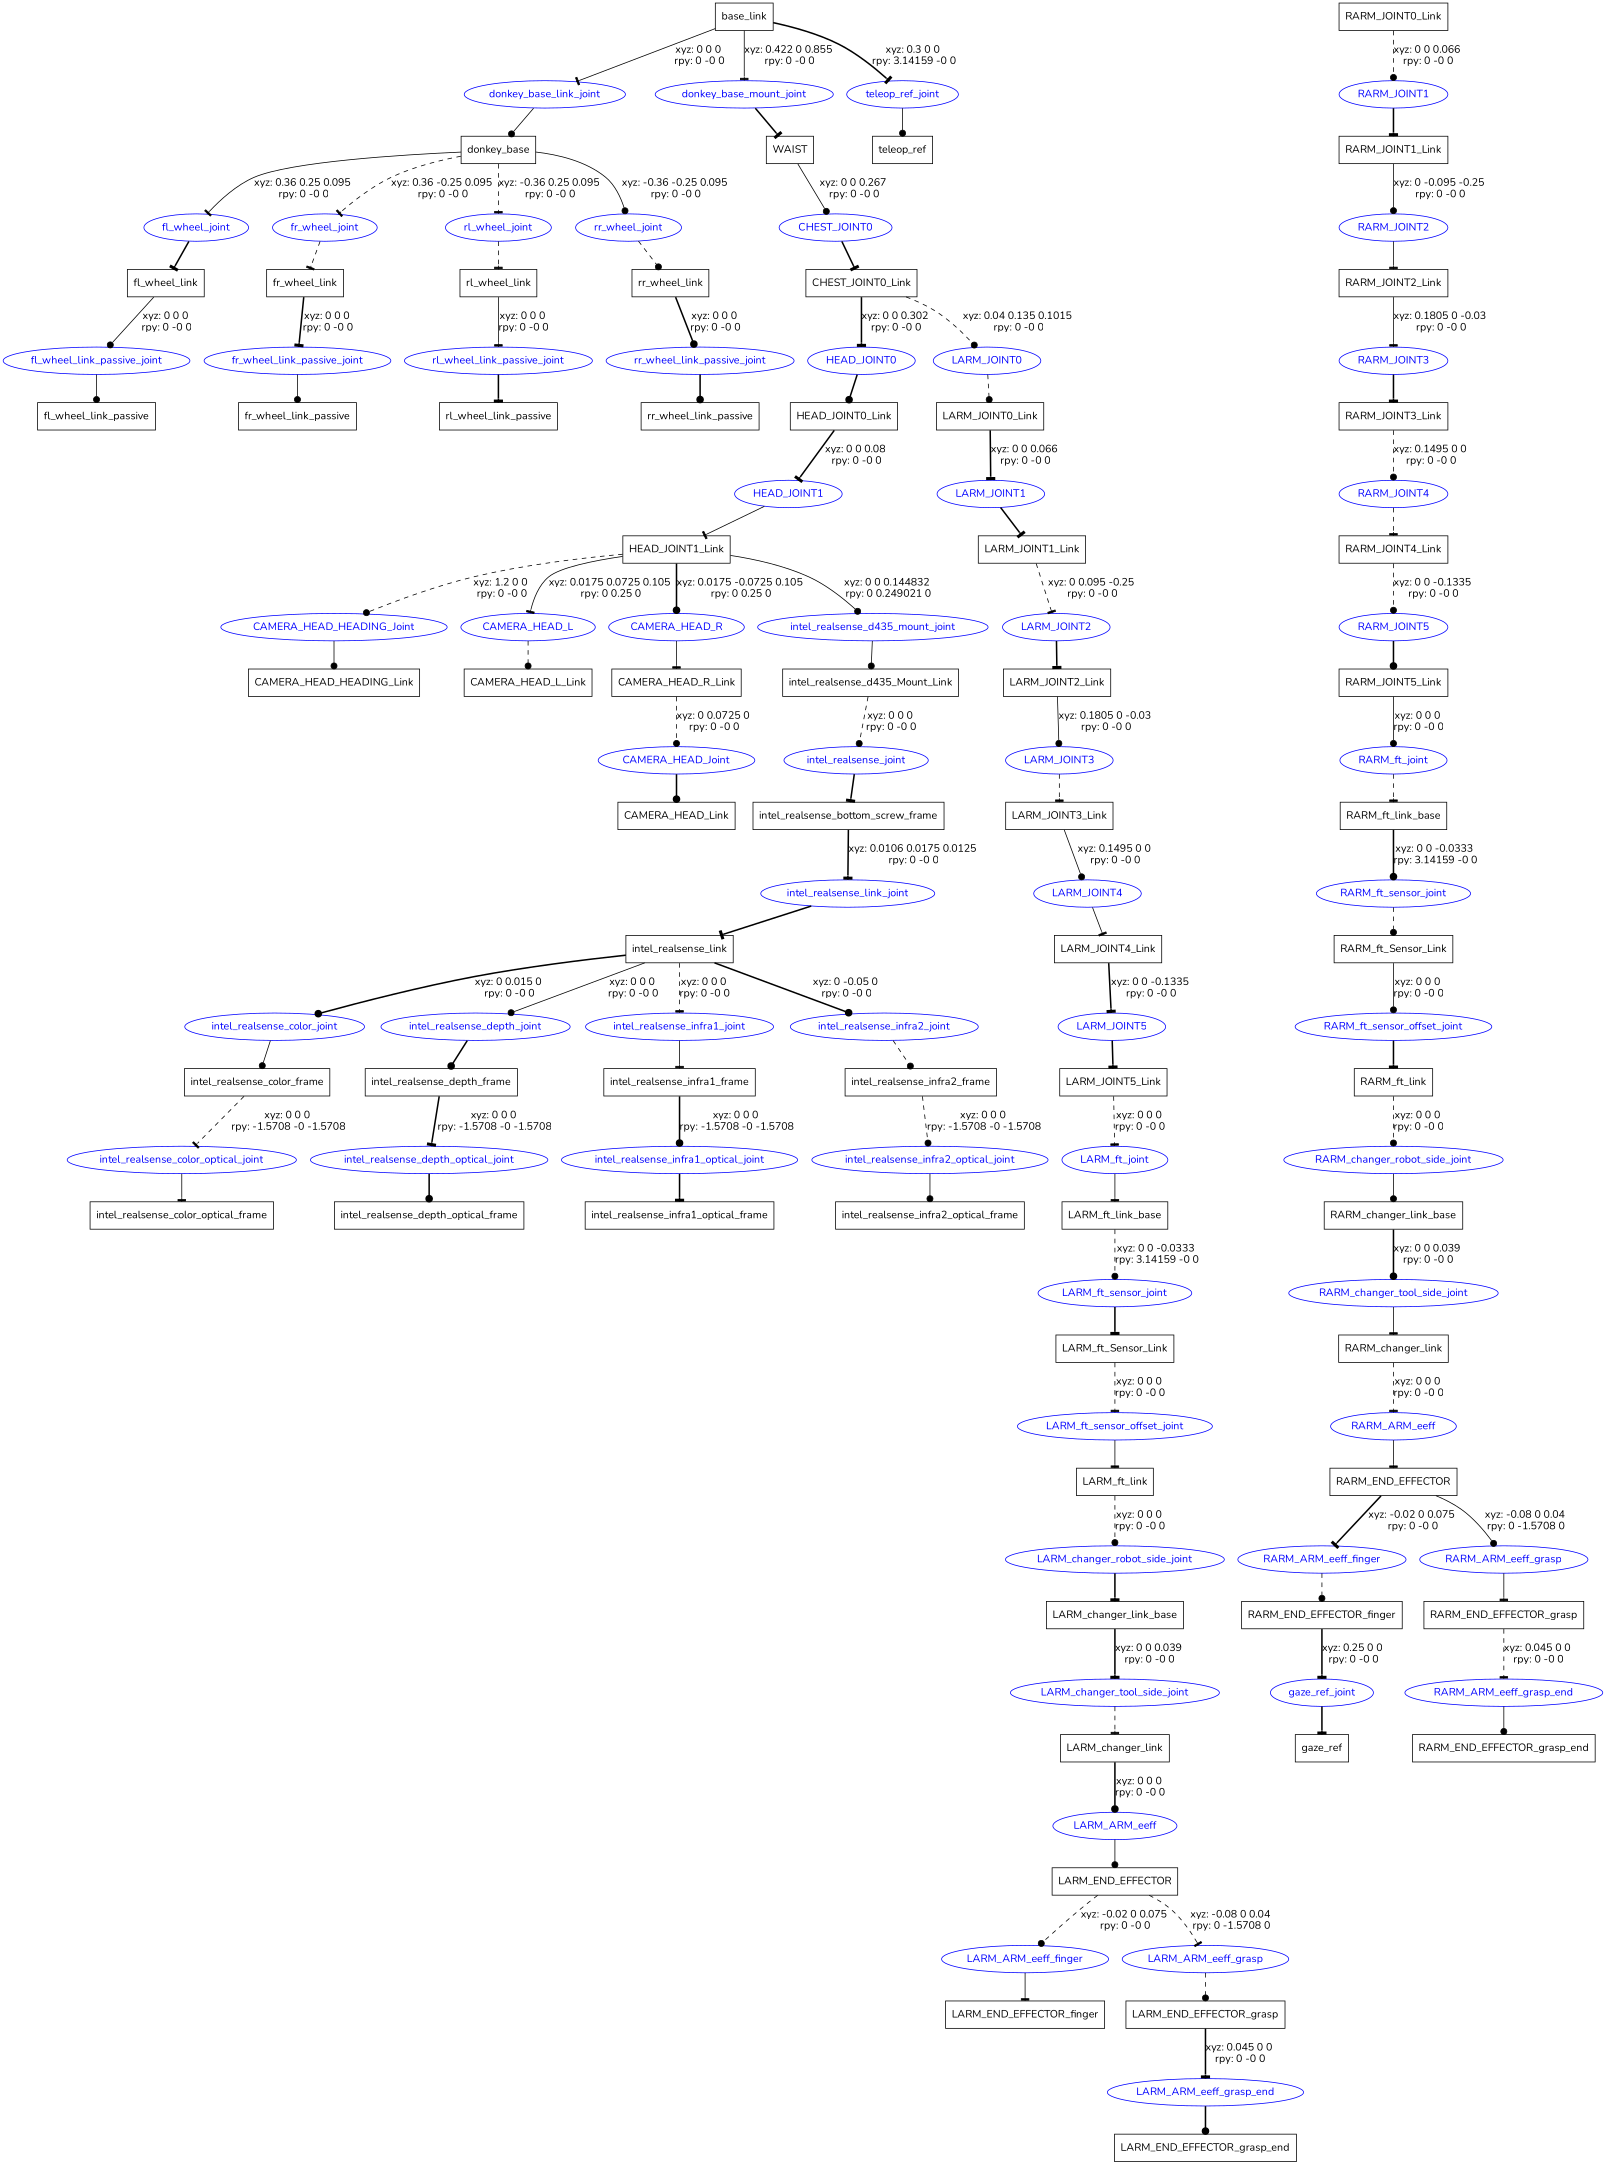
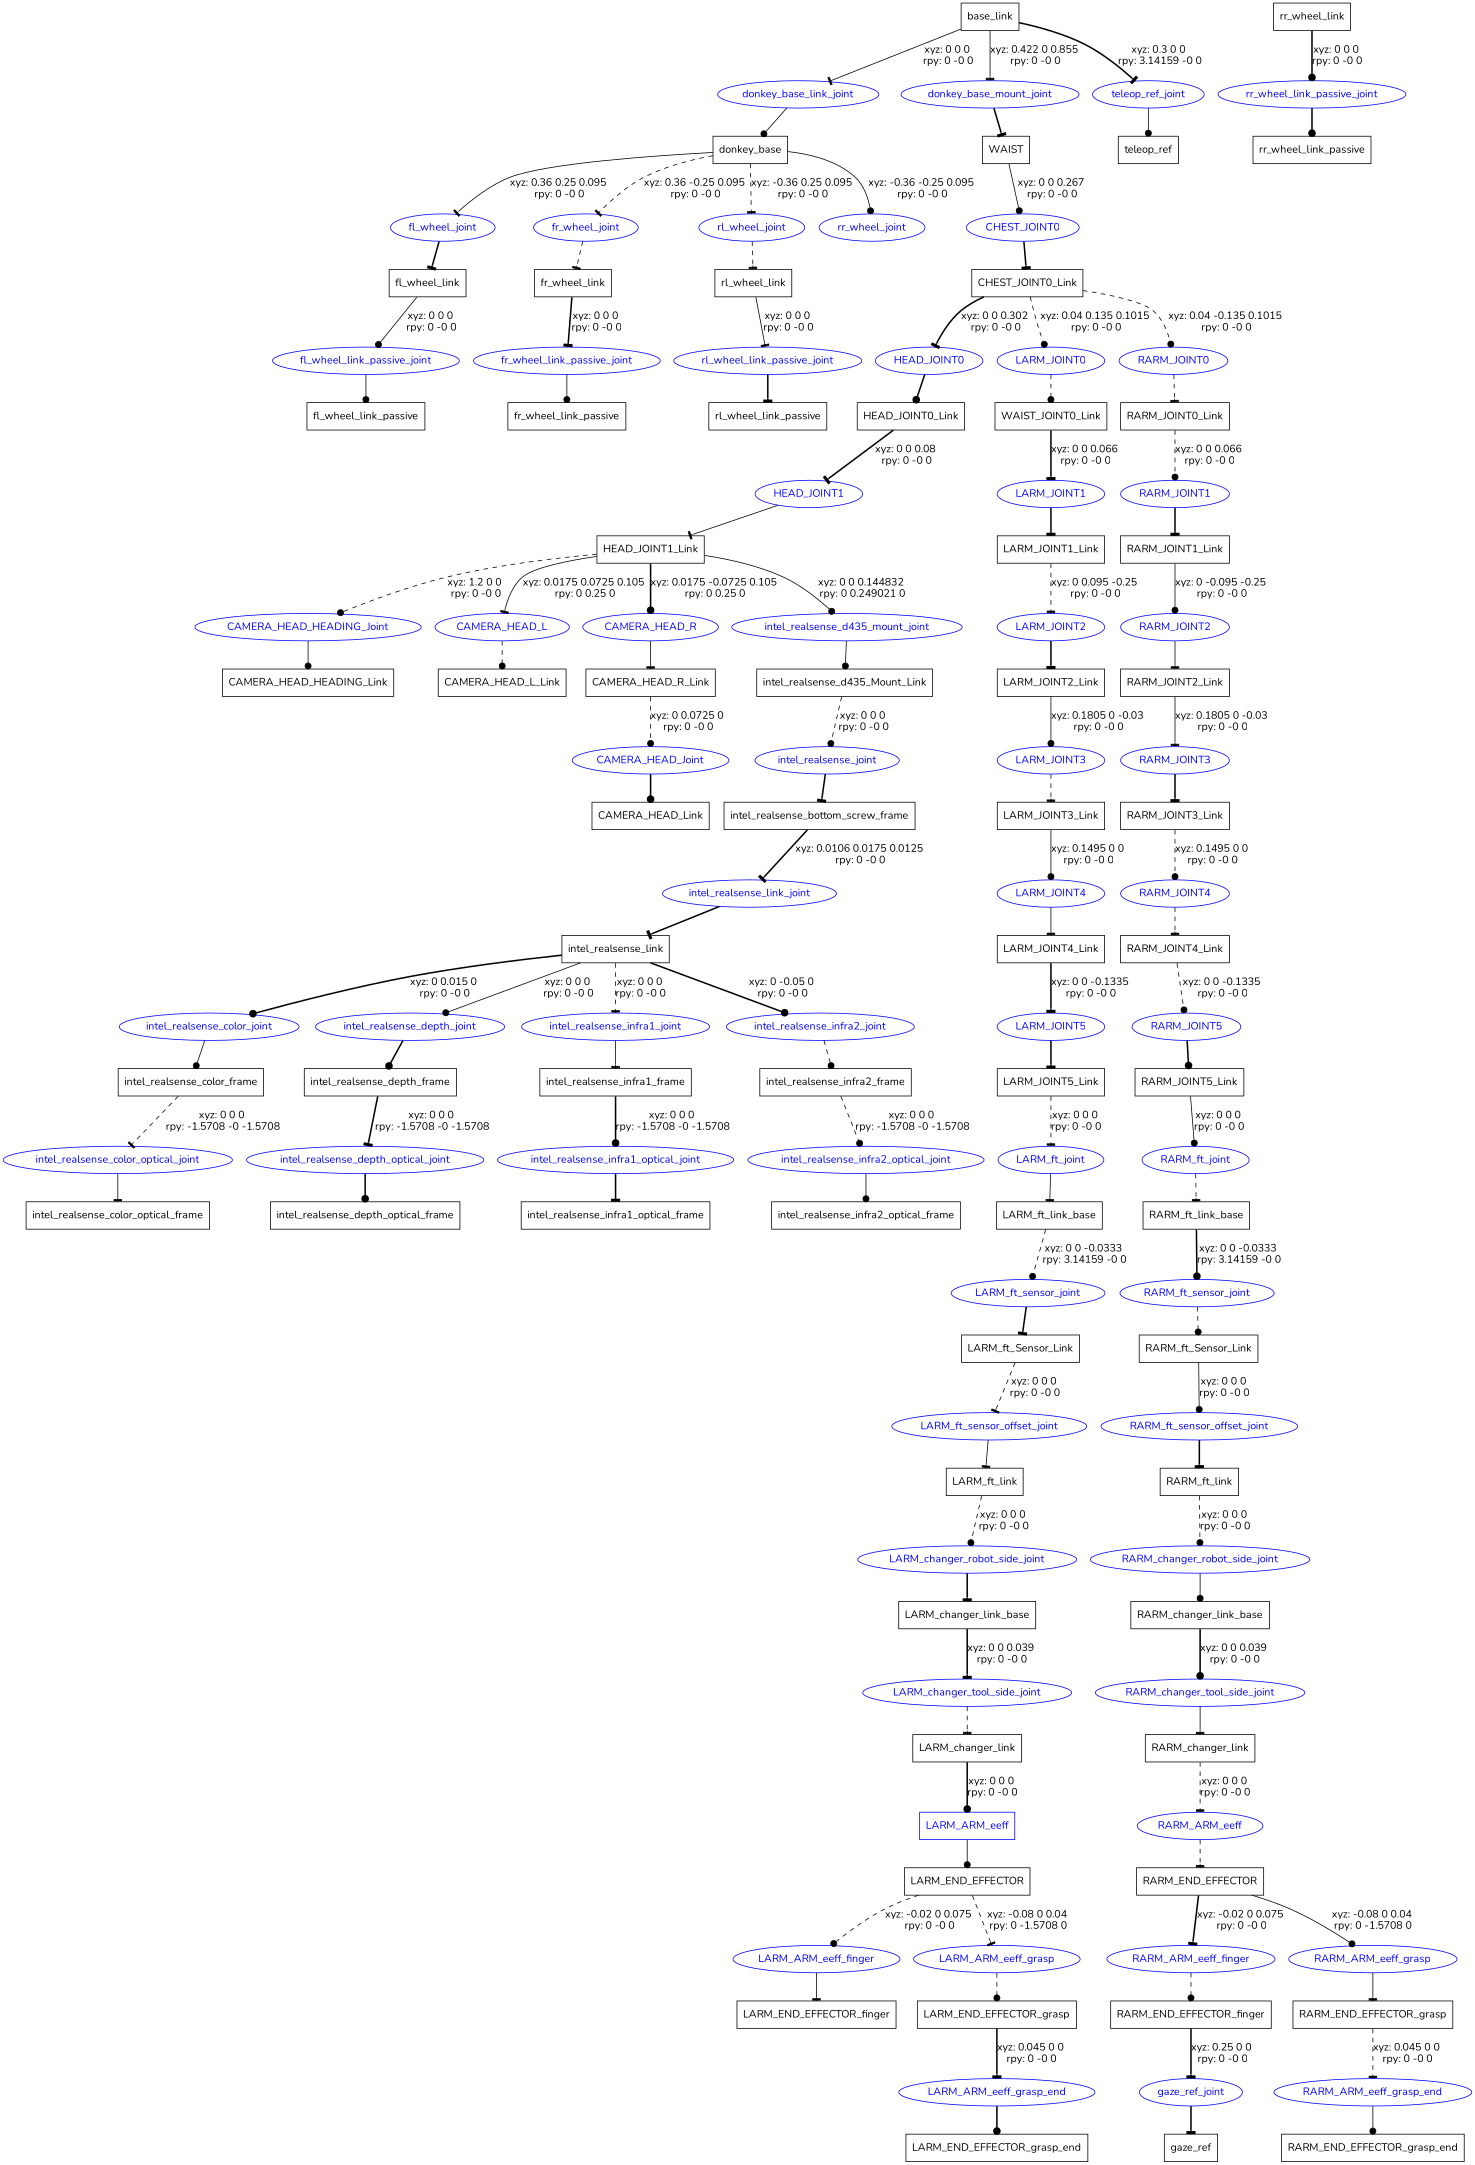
edge "rr_wheel_joint" -> "rr_wheel_link": removed
node "RARM_JOINT0": added
node "LARM_JOINT0_Link": label "LARM_JOINT0_Link" -> "WAIST_JOINT0_Link"
edge "RARM_ARM_eeff" -> "RARM_END_EFFECTOR": style solid -> dashed
node "LARM_ARM_eeff": shape ellipse -> box
